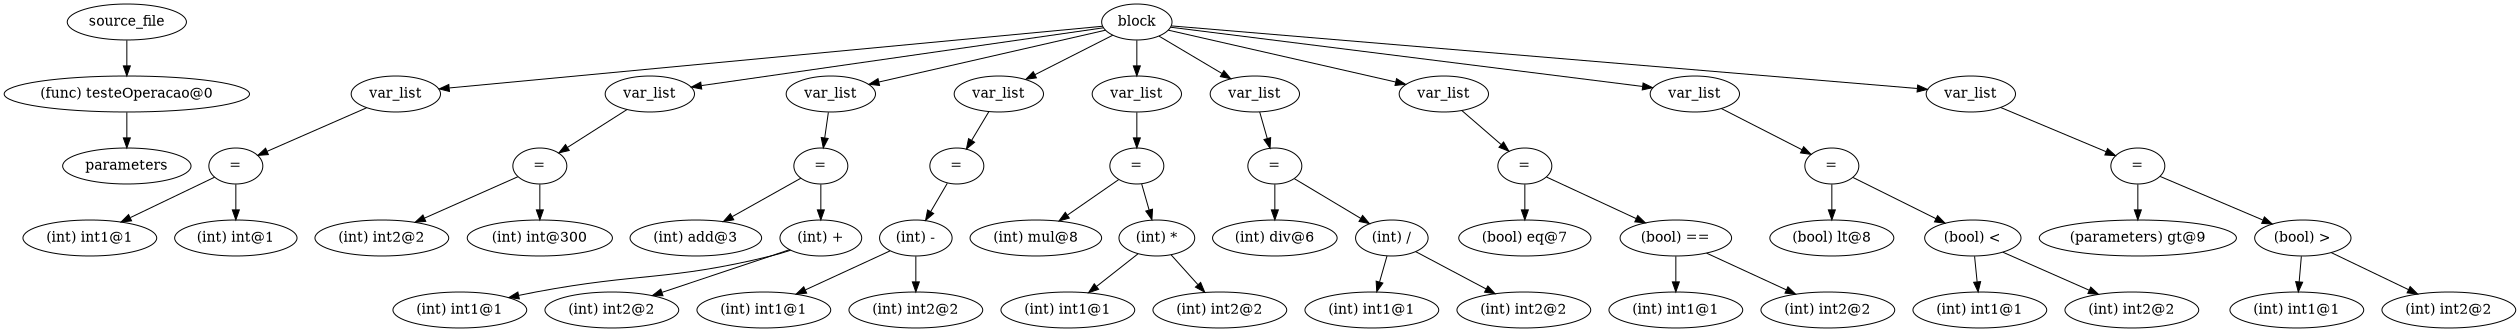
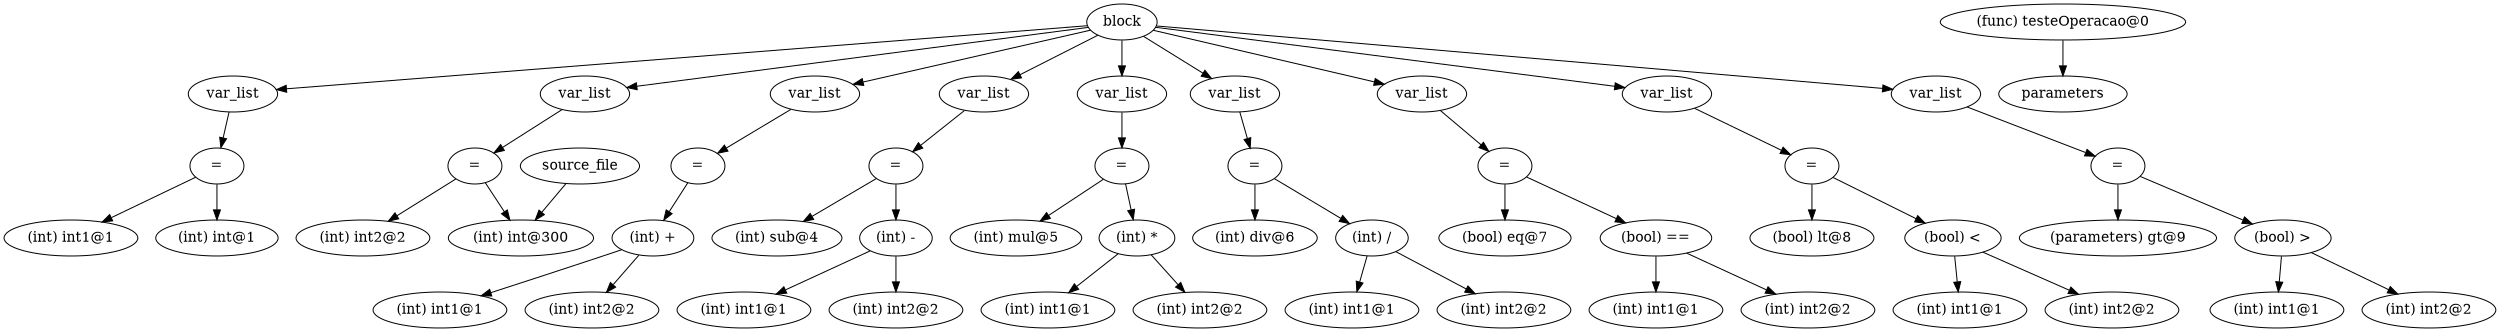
edge "source_file" -> "(func) testeOperacao@0": now "source_file" -> "(int) int@300"
node "(int) add@3": removed
node "(int) sub@4": added
node "(int) mul@8": label "(int) mul@8" -> "(int) mul@5"
